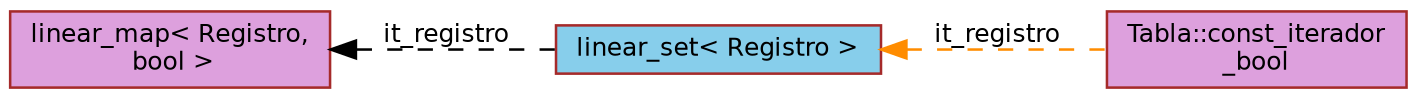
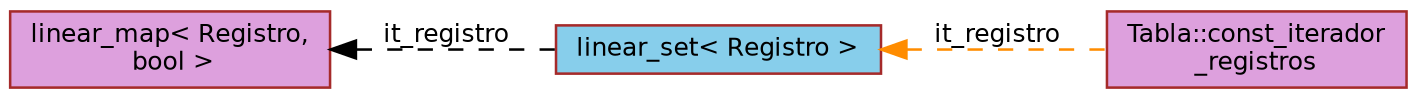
node "Tabla::const_iterador _bool": label "Tabla::const_iterador _bool" -> "Tabla::const_iterador _registros"
